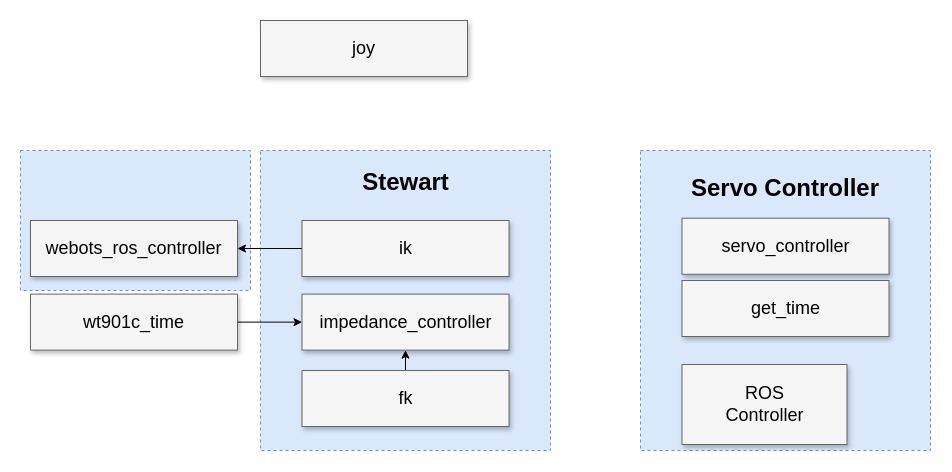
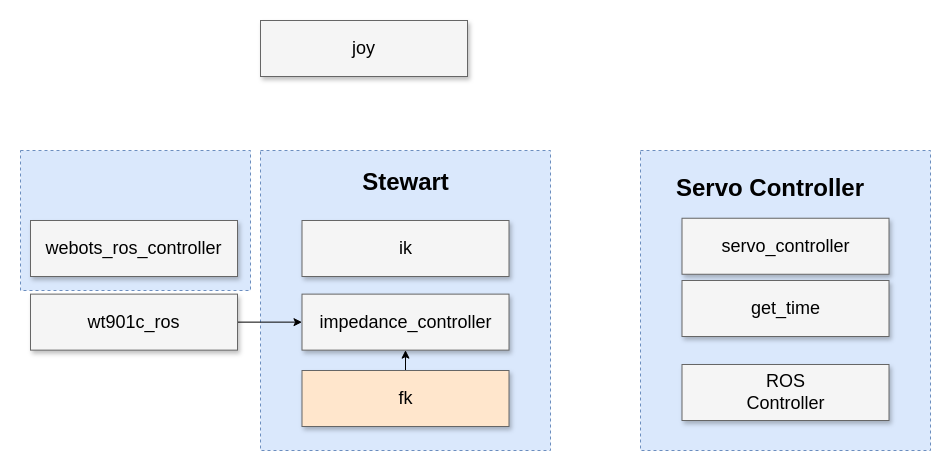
node "Servo Controller": moved (786, 188) -> (771, 188)
edge "ik" -> "webots_ros_controller": removed
node "wt901c_time": label "wt901c_time" -> "wt901c_ros"
node "fk": fillcolor #f5f5f5 -> #ffe6cc
node "ROS Controller": size 165x80 -> 207x56
